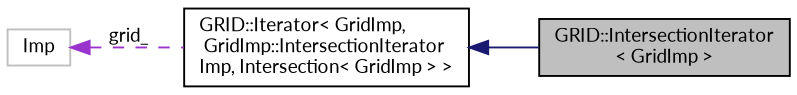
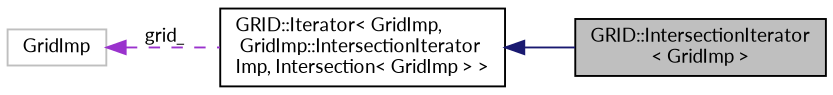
node "Imp": label "Imp" -> "GridImp"
